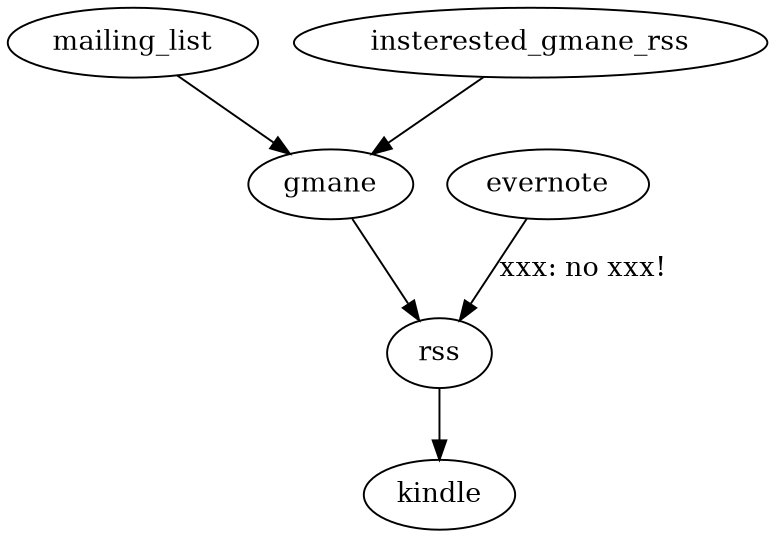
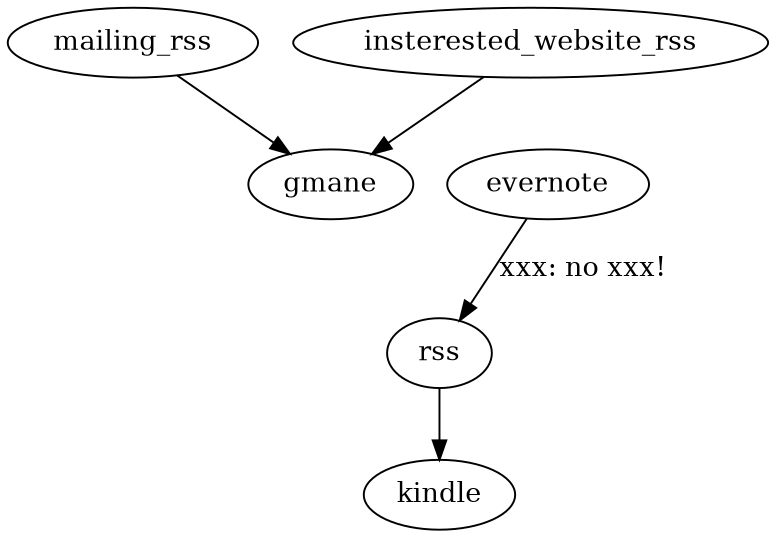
node "mailing_list": label "mailing_list" -> "mailing_rss"
node "insterested_gmane_rss": label "insterested_gmane_rss" -> "insterested_website_rss"
edge "gmane" -> "rss": removed
